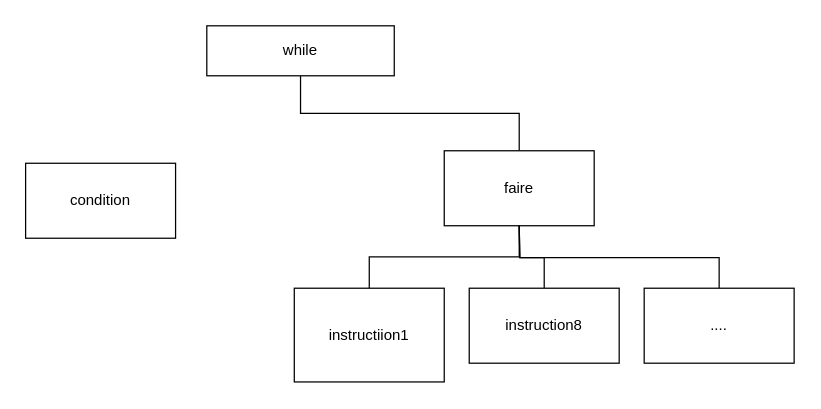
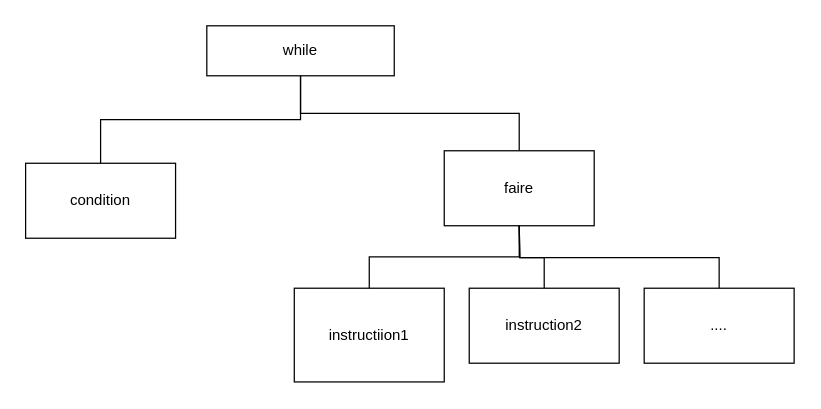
edge "while" -- "condition": added
node "instruction8": label "instruction8" -> "instruction2"
